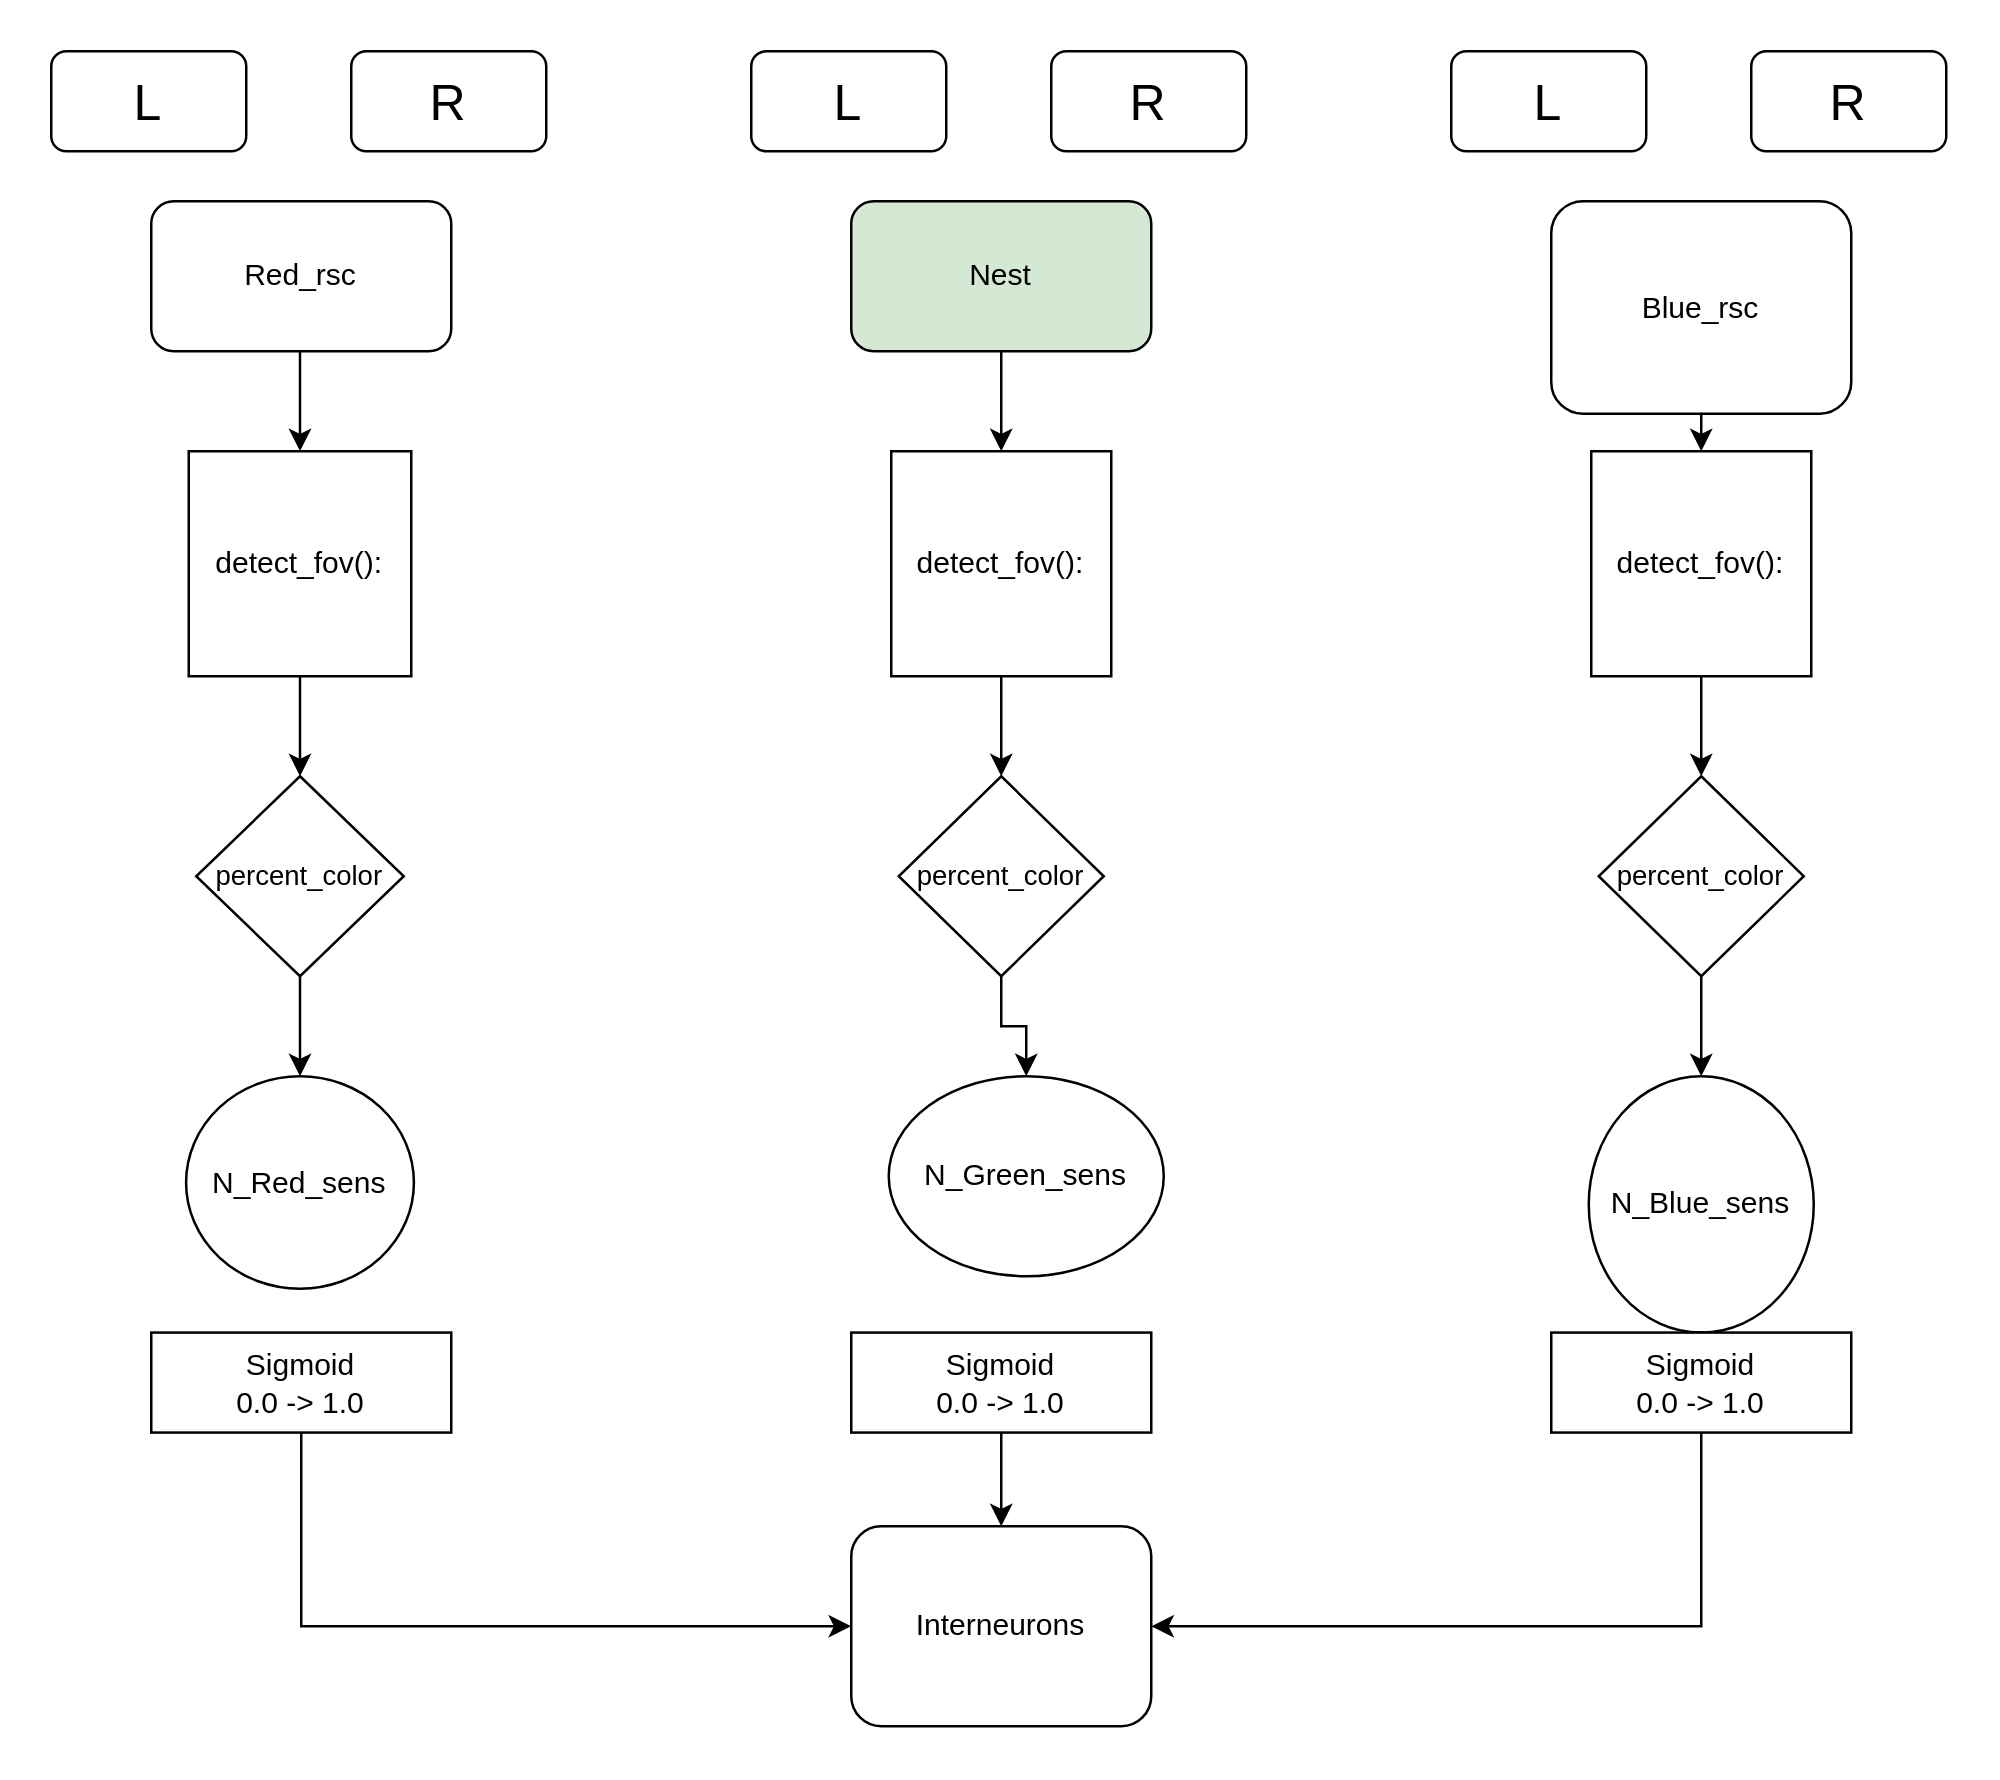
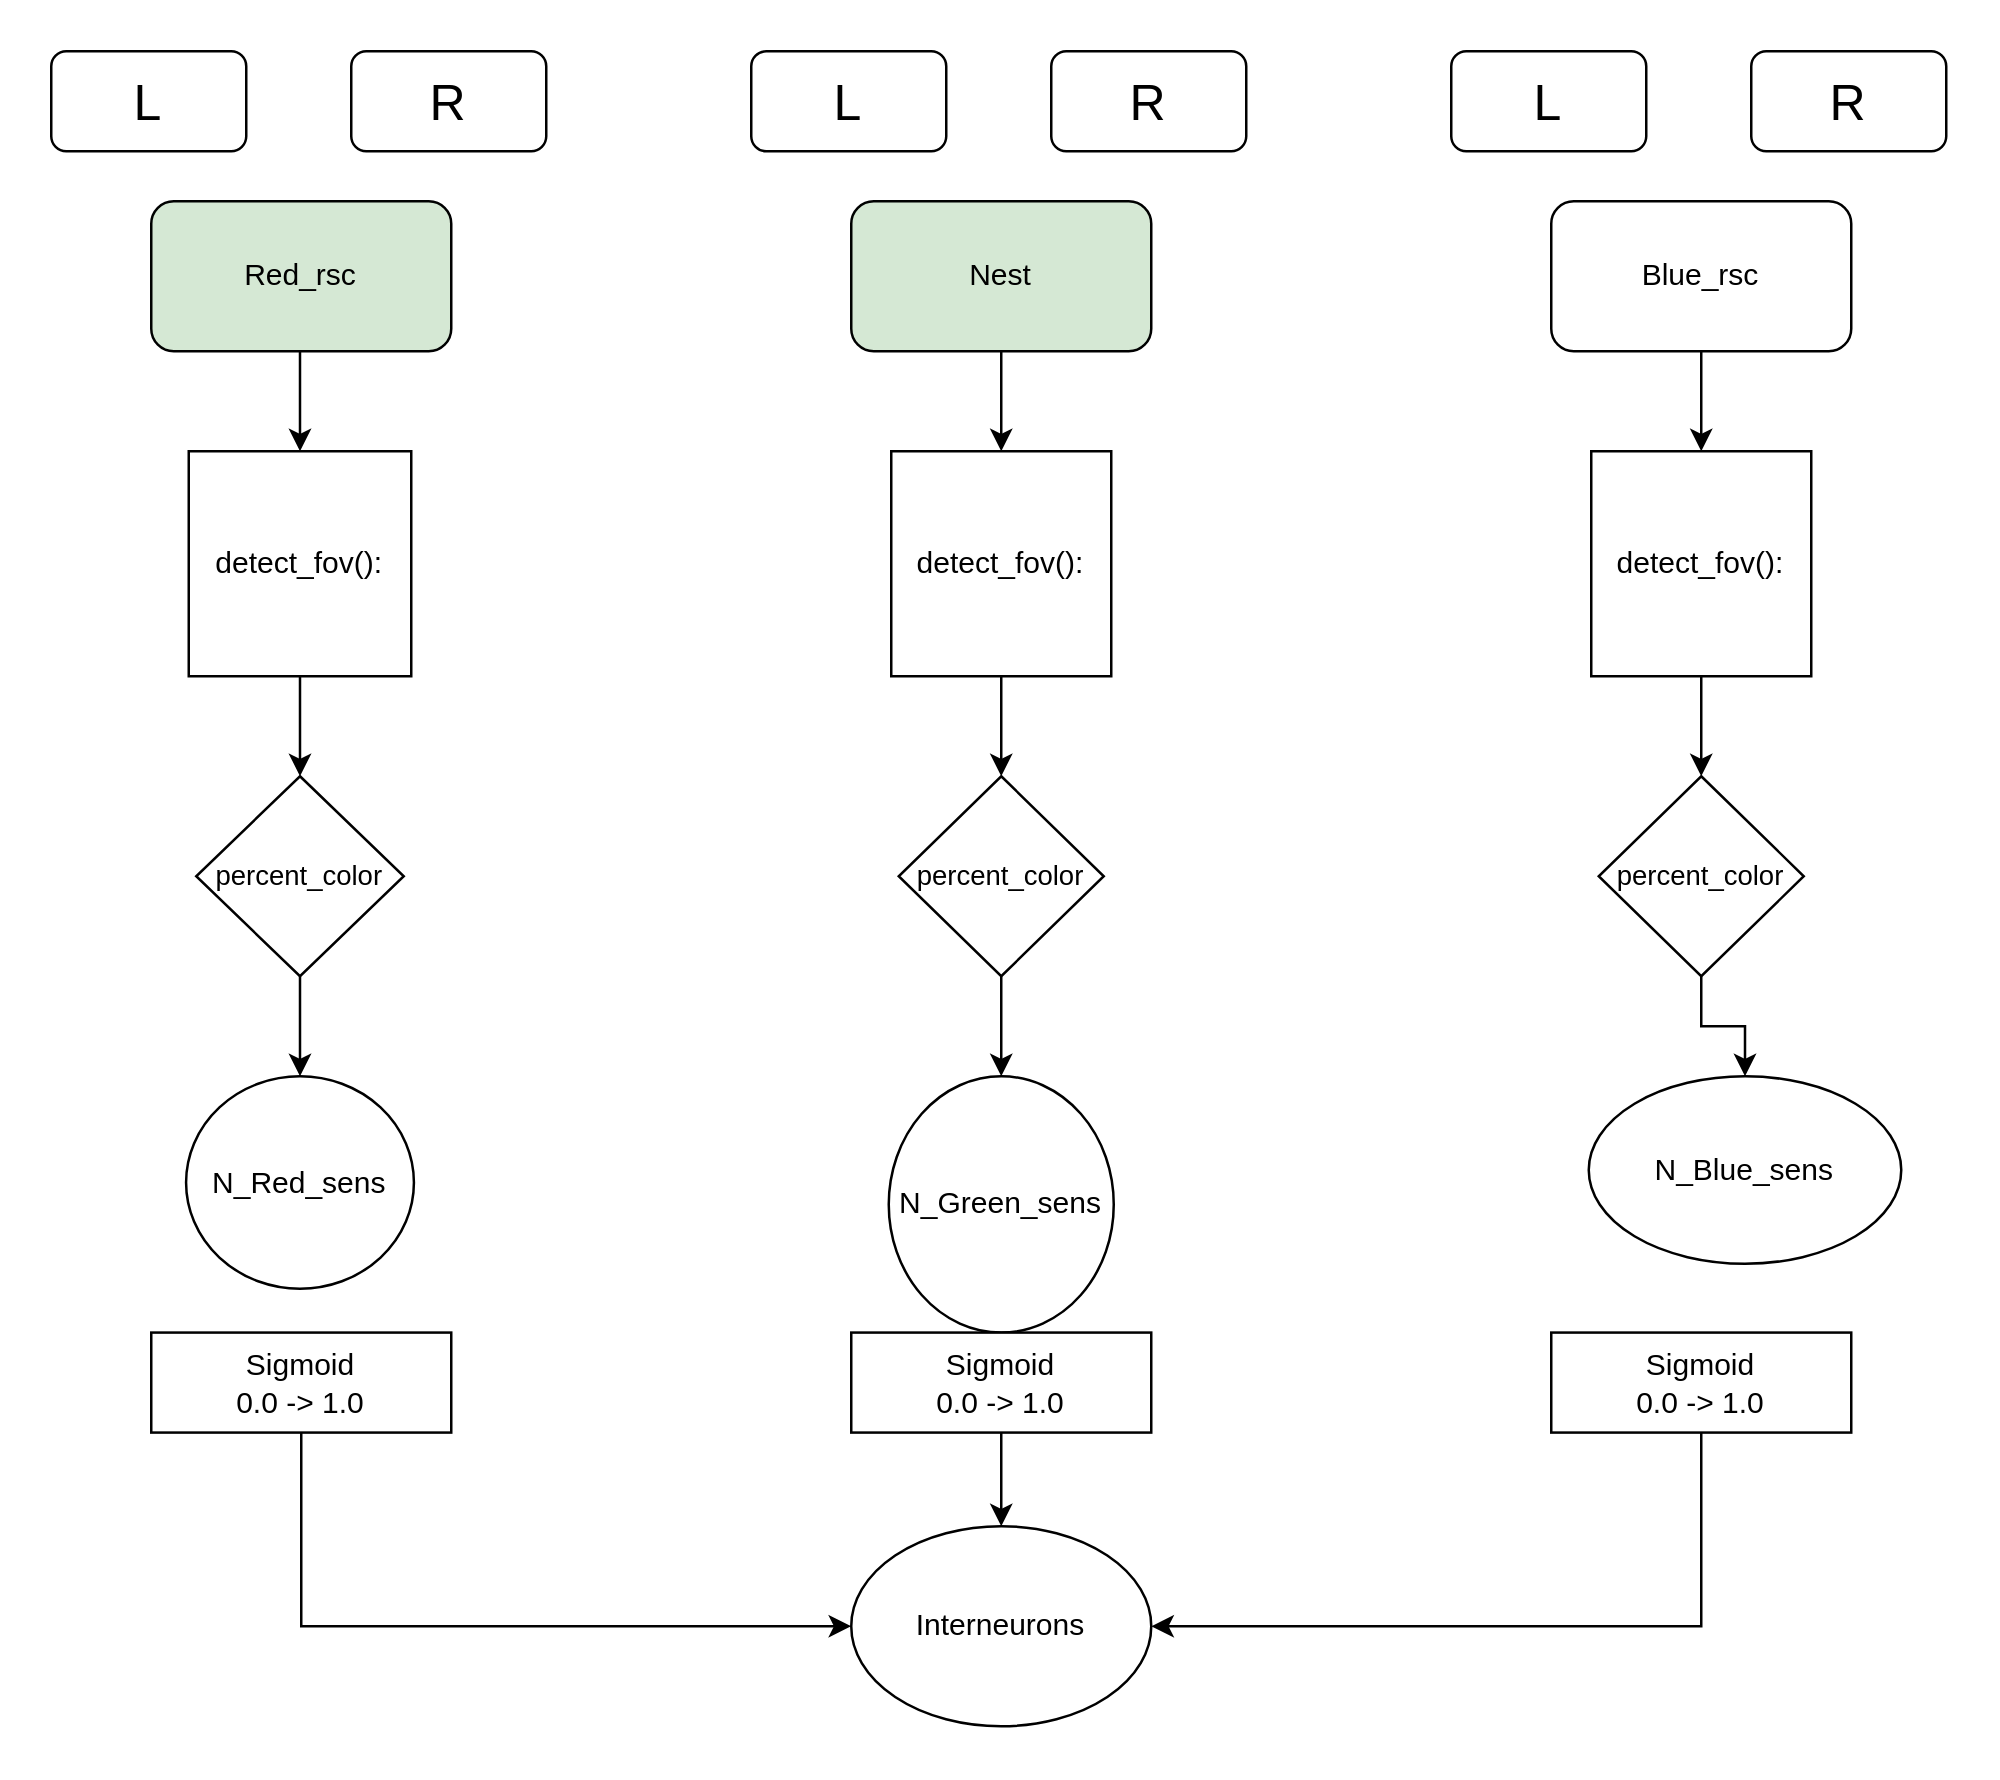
node "Red_rsc": fillcolor #ffffff -> #d5e8d4
node "Blue_rsc": size 300x213 -> 300x150
node "N_Green_sens": size 275x200 -> 225x256
node "N_Blue_sens": size 225x256 -> 313x188
node "Interneurons": shape rounded rectangle -> ellipse
